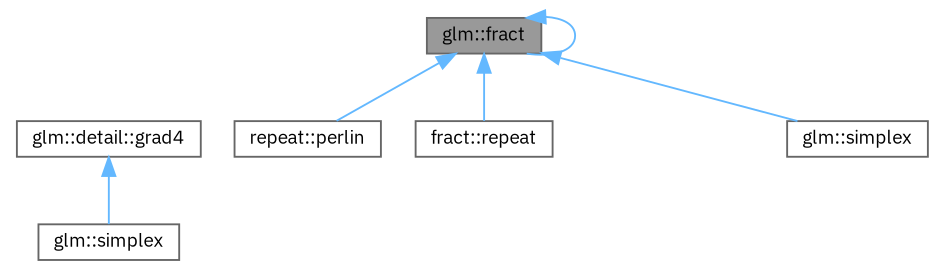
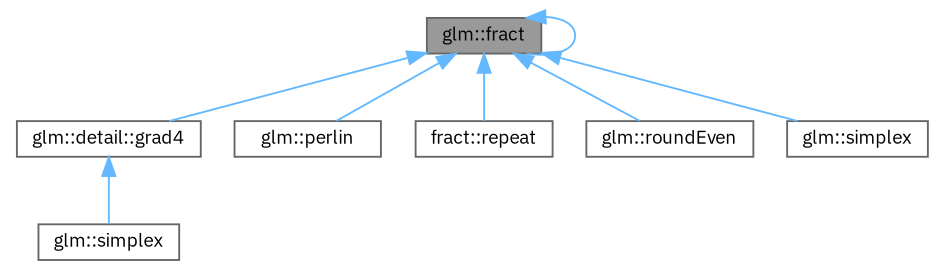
edge "glm::detail::grad4" -> "glm::fract": added
node "repeat::perlin": label "repeat::perlin" -> "glm::perlin"
node "glm::roundEven": added
